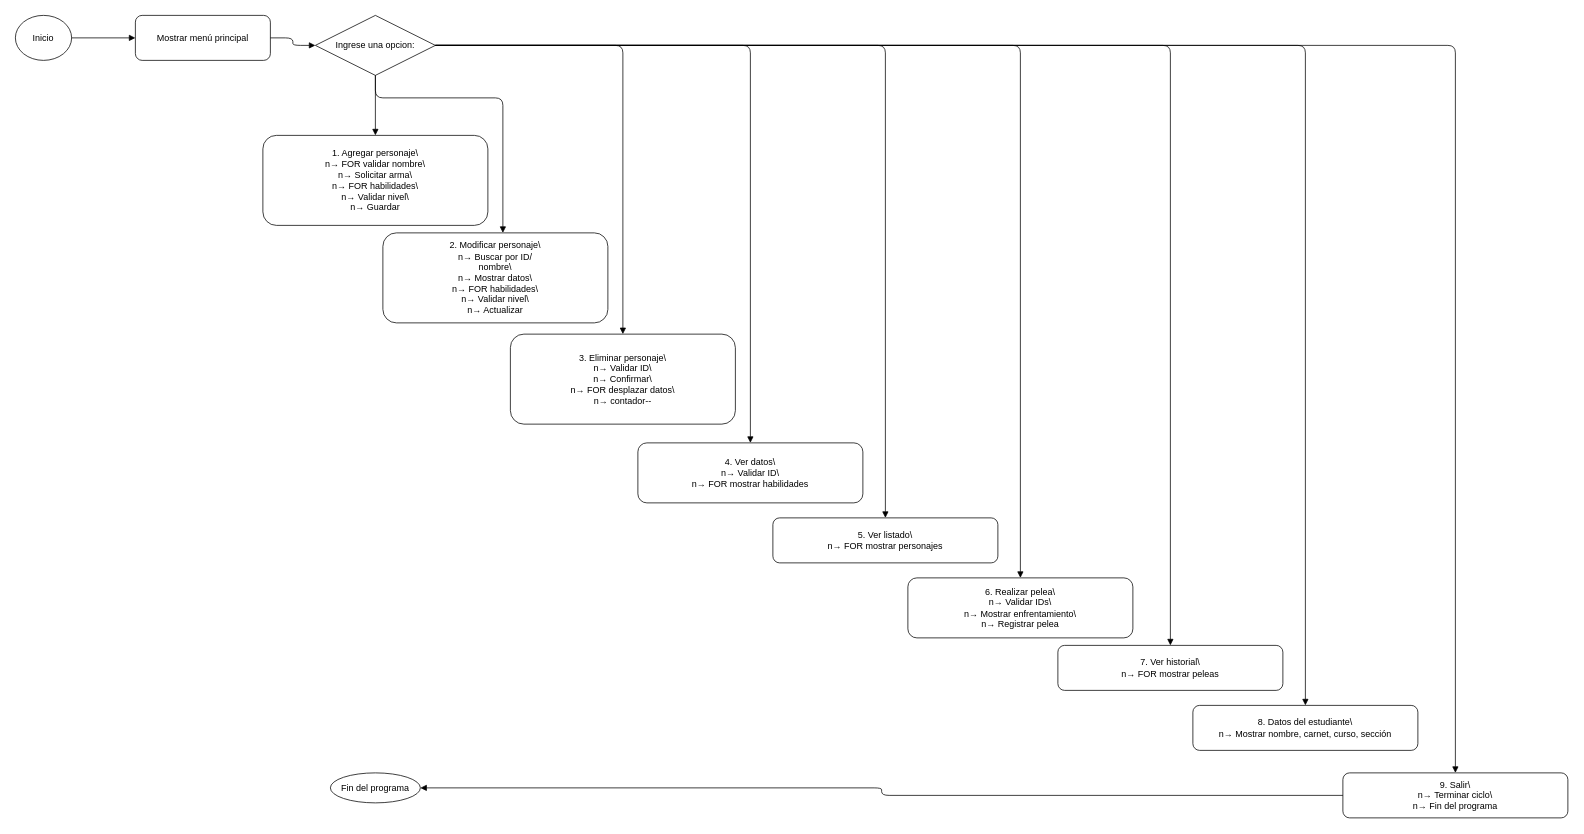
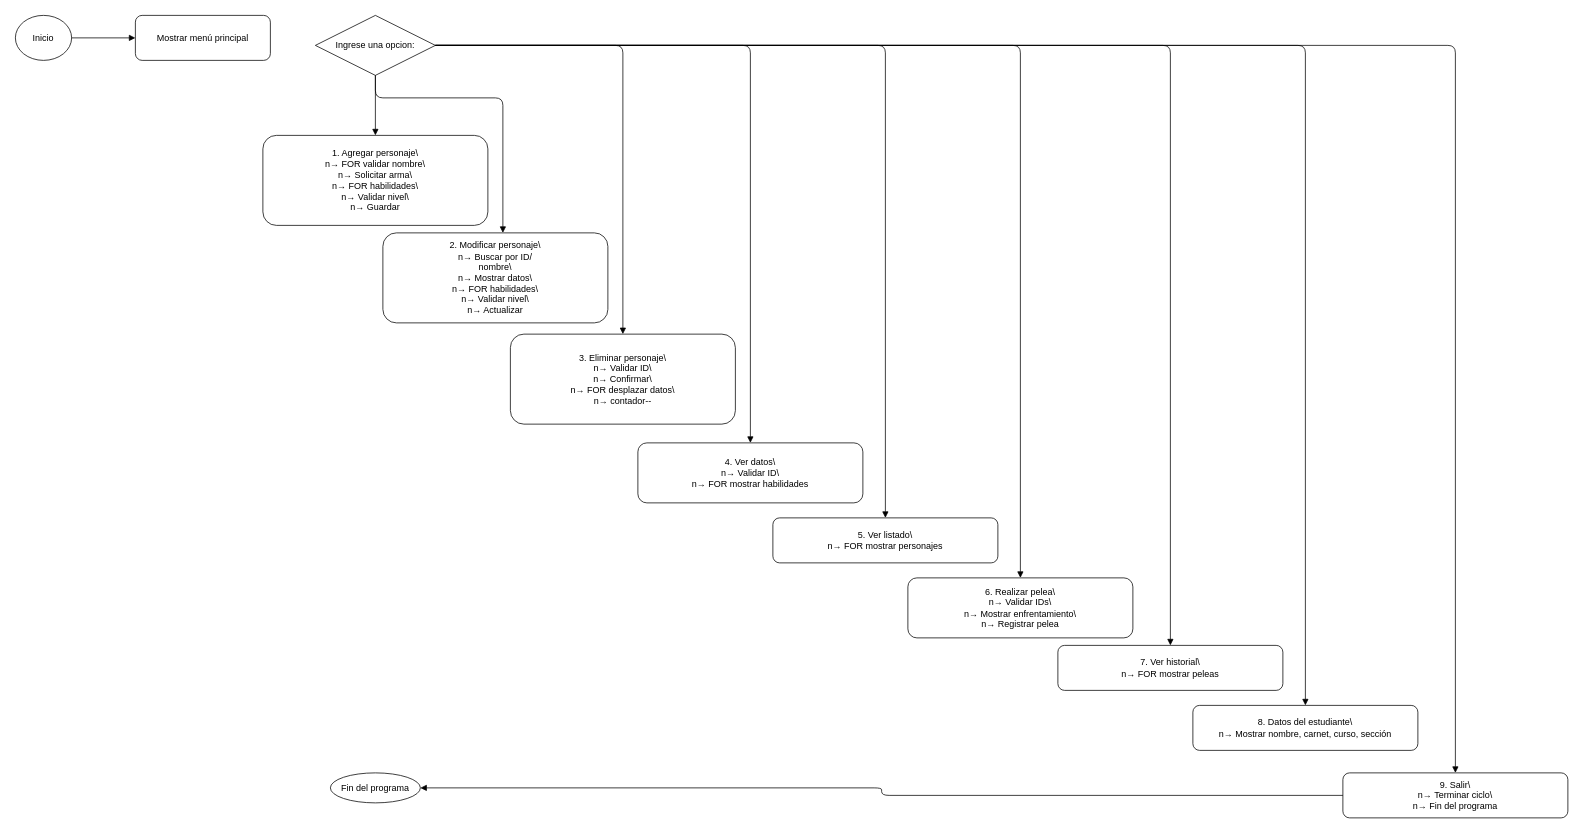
edge "Mostrar menú principal" -> "Ingrese una opcion:": removed
